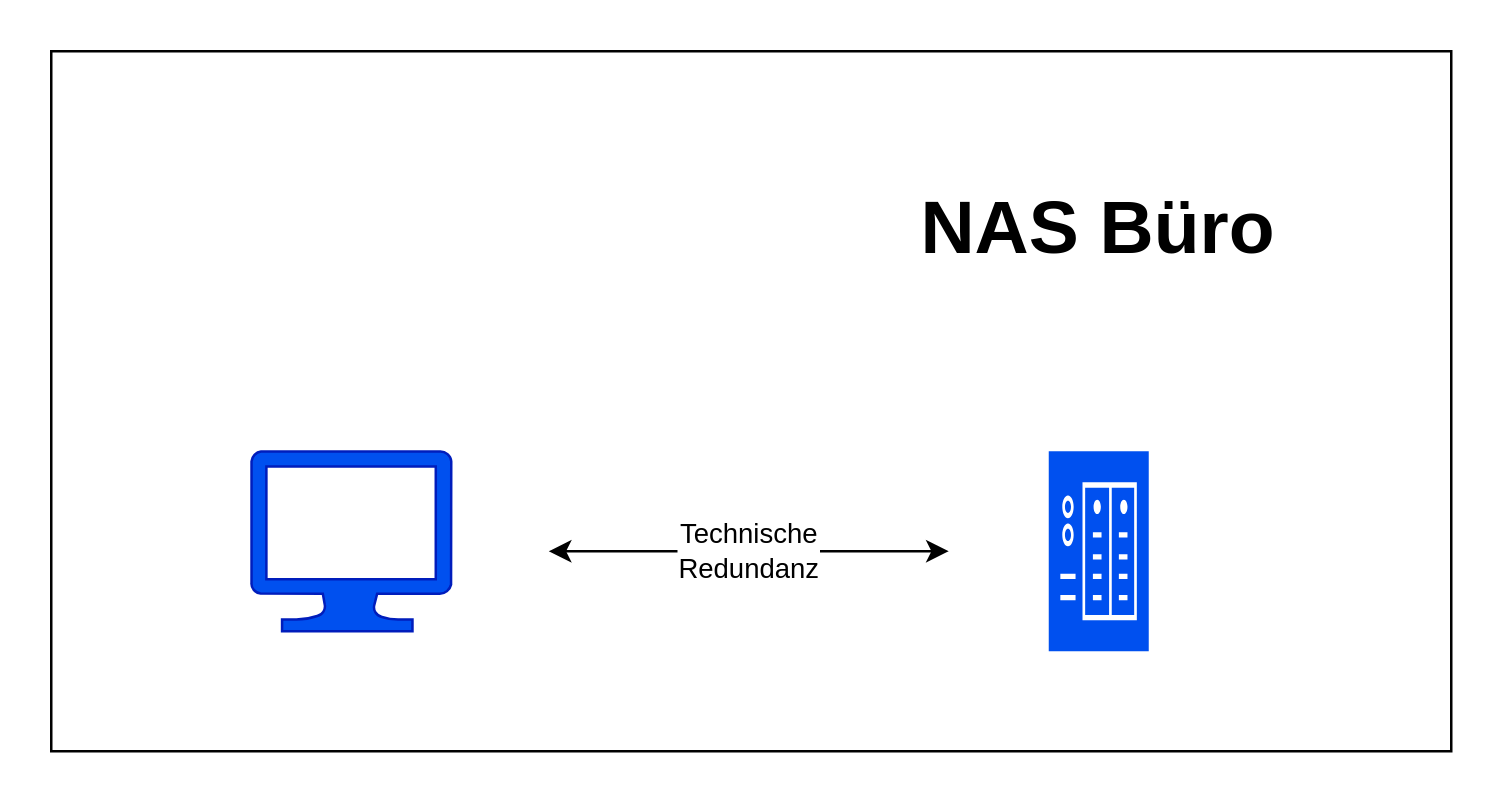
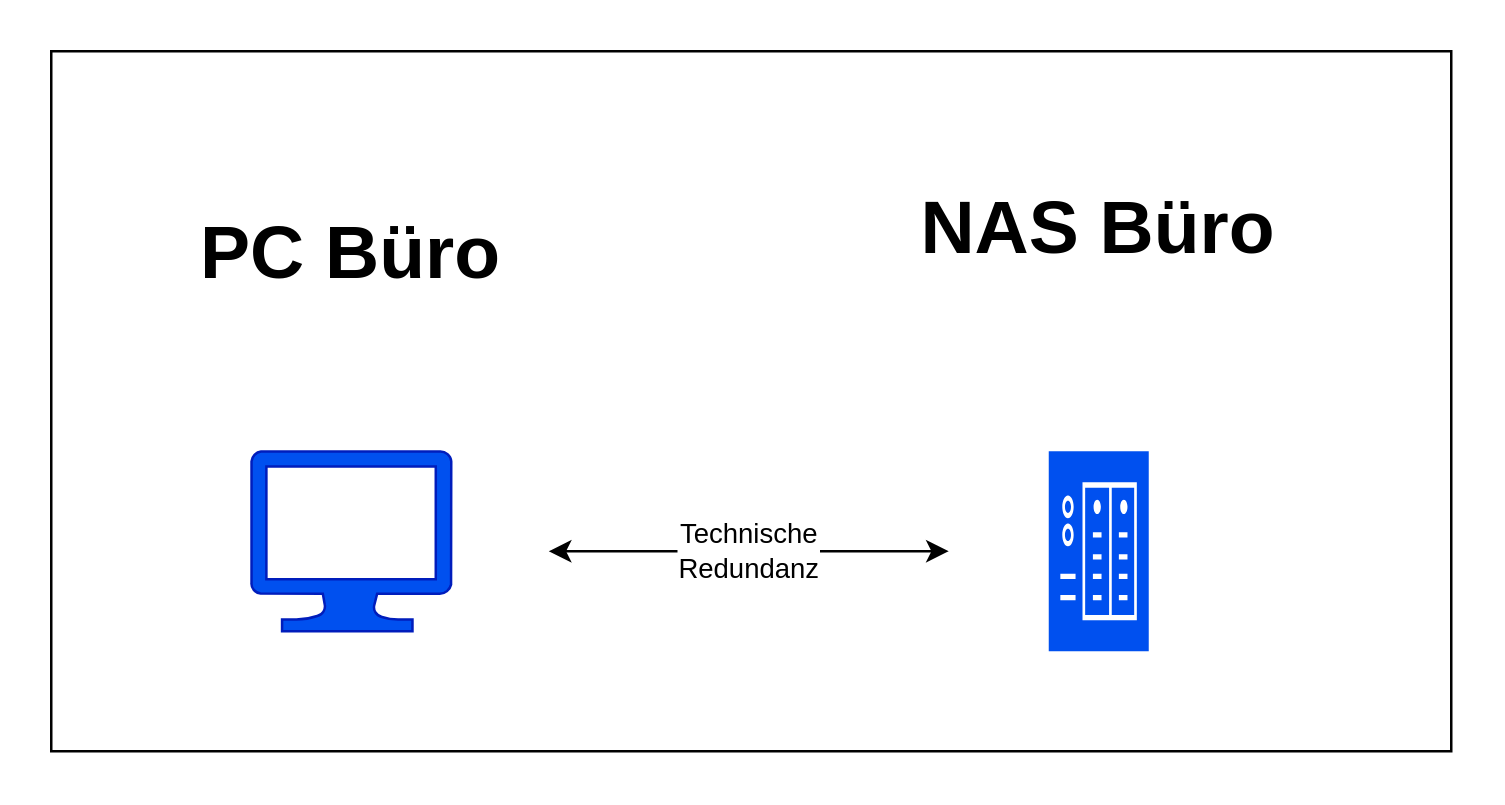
node "PC Büro": added
